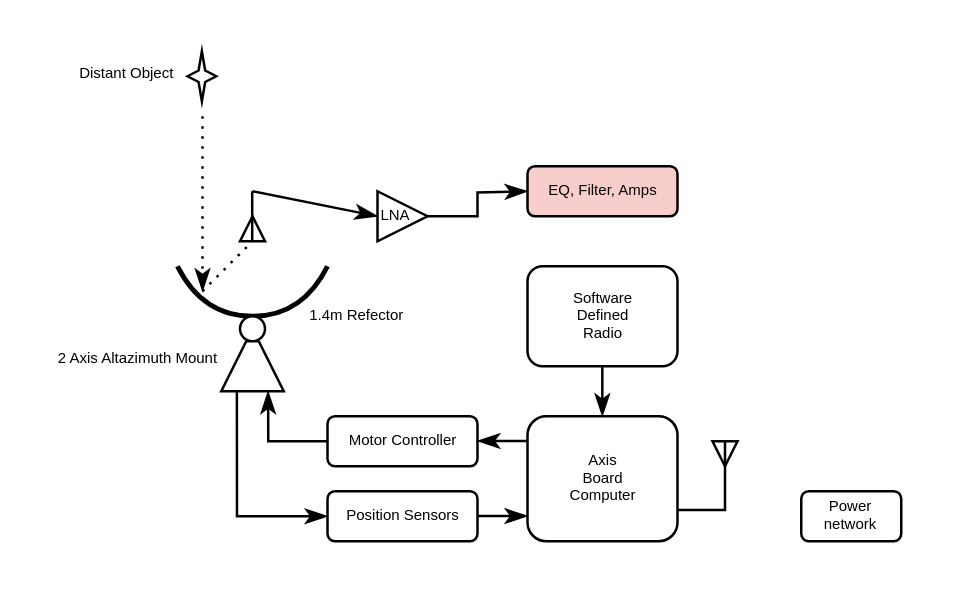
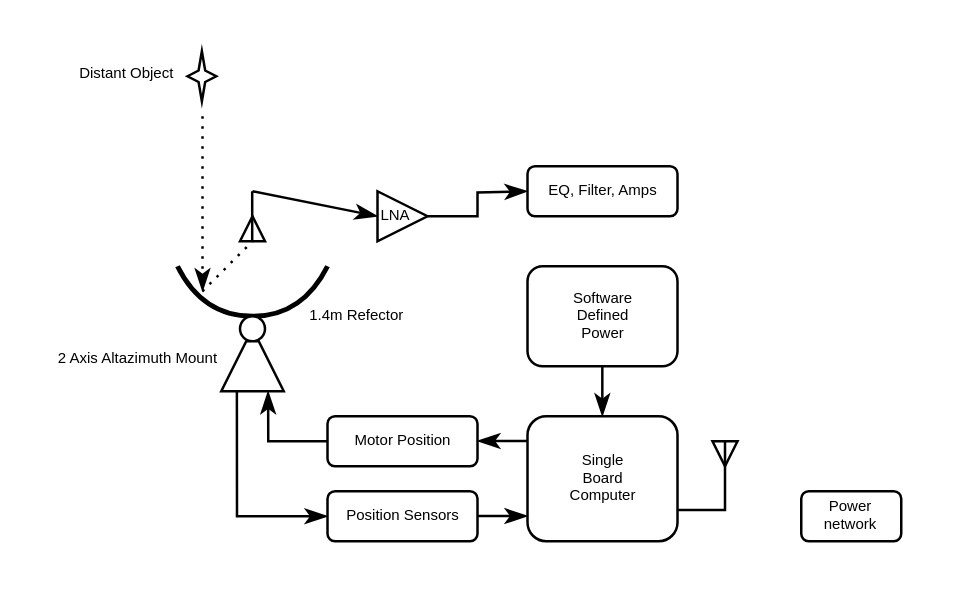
node "EQ, Filter, Amps": fillcolor #f8cecc -> #ffffff
node "Software Defined Radio": label "Software Defined Radio" -> "Software Defined Power"
node "Motor Controller": label "Motor Controller" -> "Motor Position"
node "Axis Board Computer": label "Axis Board Computer" -> "Single Board Computer"
